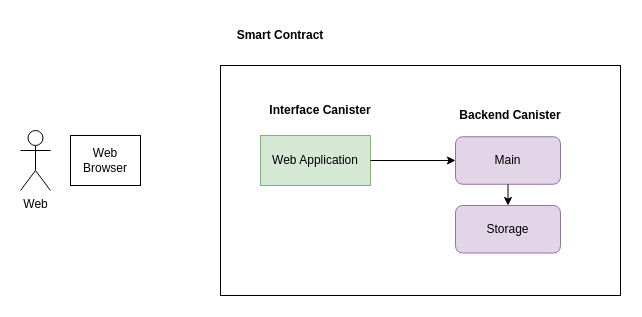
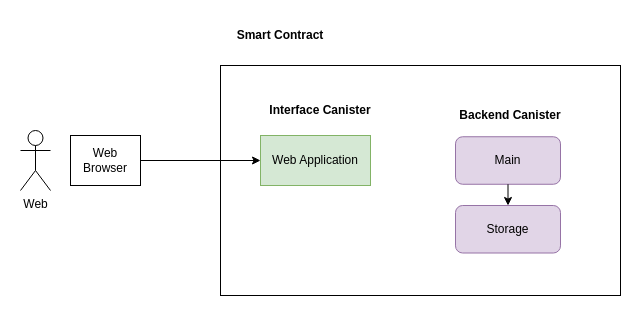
edge "Web Browser" -> "Web Application": added
edge "Web Application" -> "Main": removed
